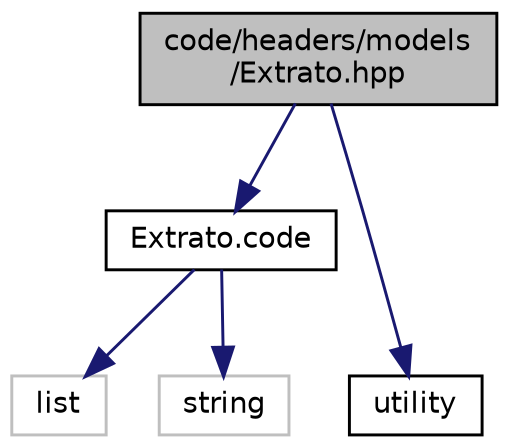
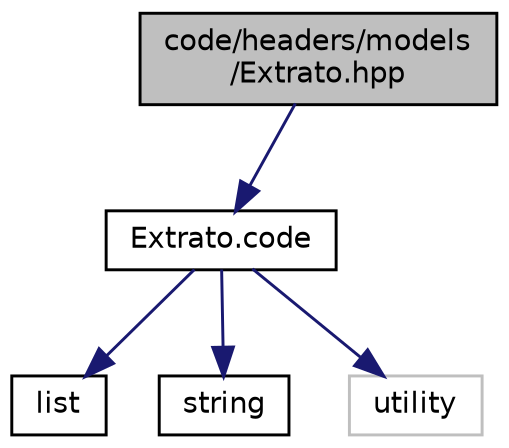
edge "code/headers/models /Extrato.hpp" -> "utility": now "Extrato.code" -> "utility"
node "list": color grey75 -> black
node "string": color grey75 -> black
node "utility": color black -> grey75
